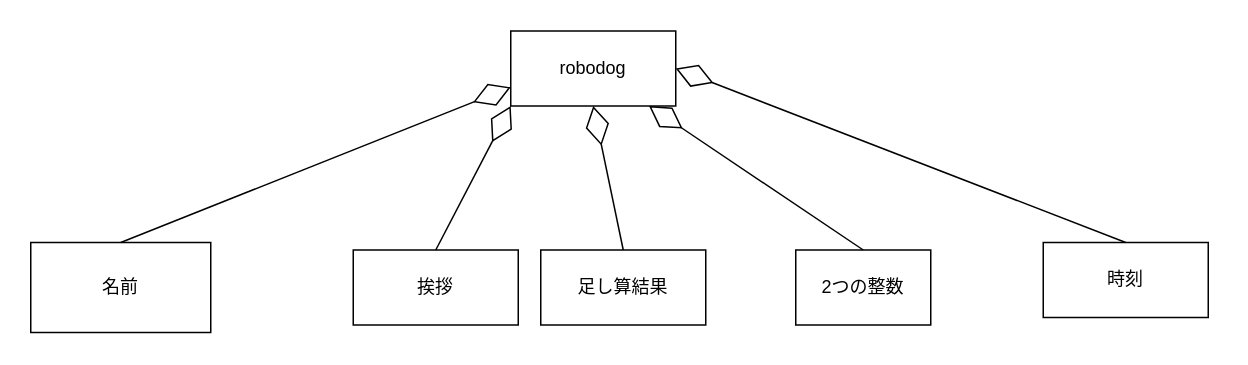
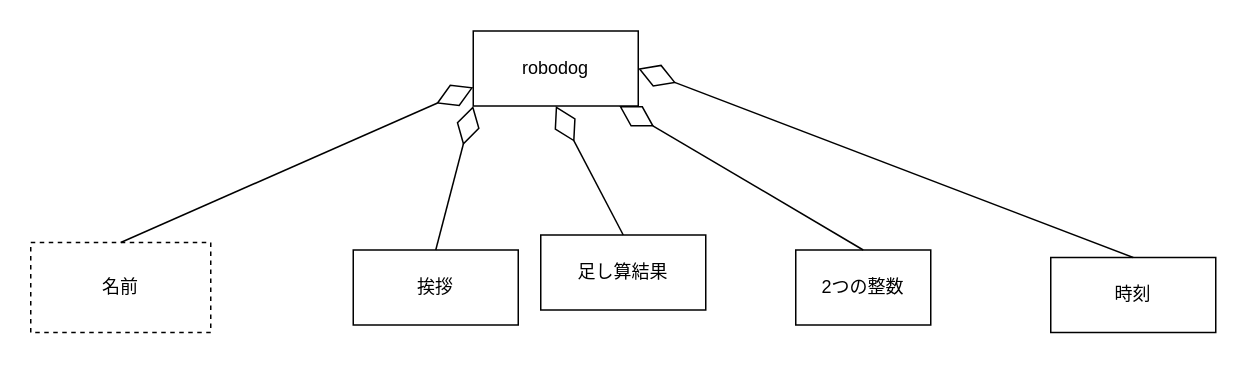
node "robodog": moved (593, 68) -> (556, 68)
node "時刻": moved (1126, 280) -> (1133, 295)
node "名前": style solid -> dashed
node "足し算結果": moved (623, 287) -> (623, 272)
